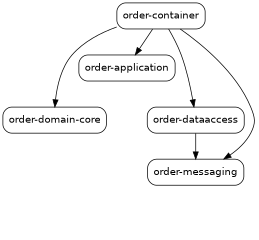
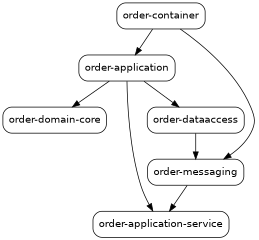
edge "order-container" -> "order-domain-core": now "order-application" -> "order-domain-core"
edge "order-container" -> "order-dataaccess": now "order-application" -> "order-dataaccess"
node "order-application-service": added
